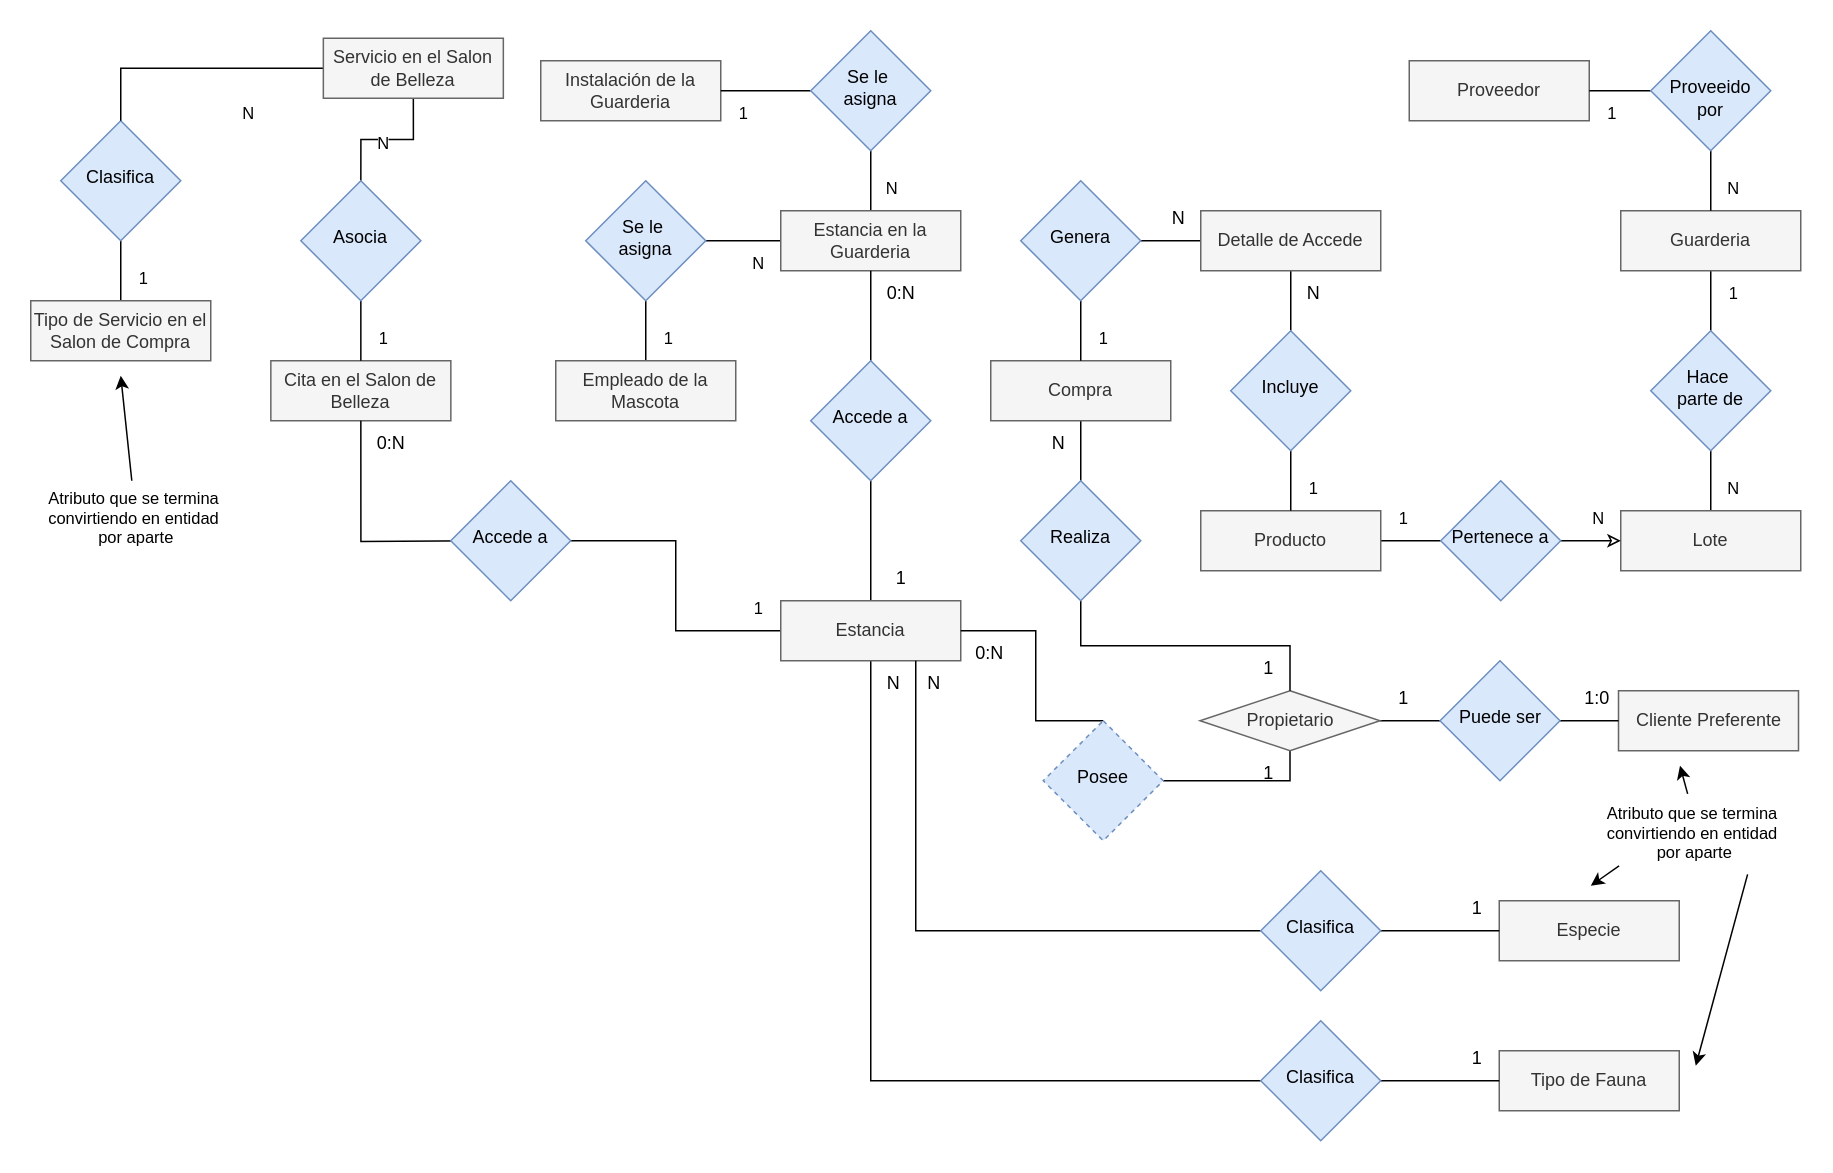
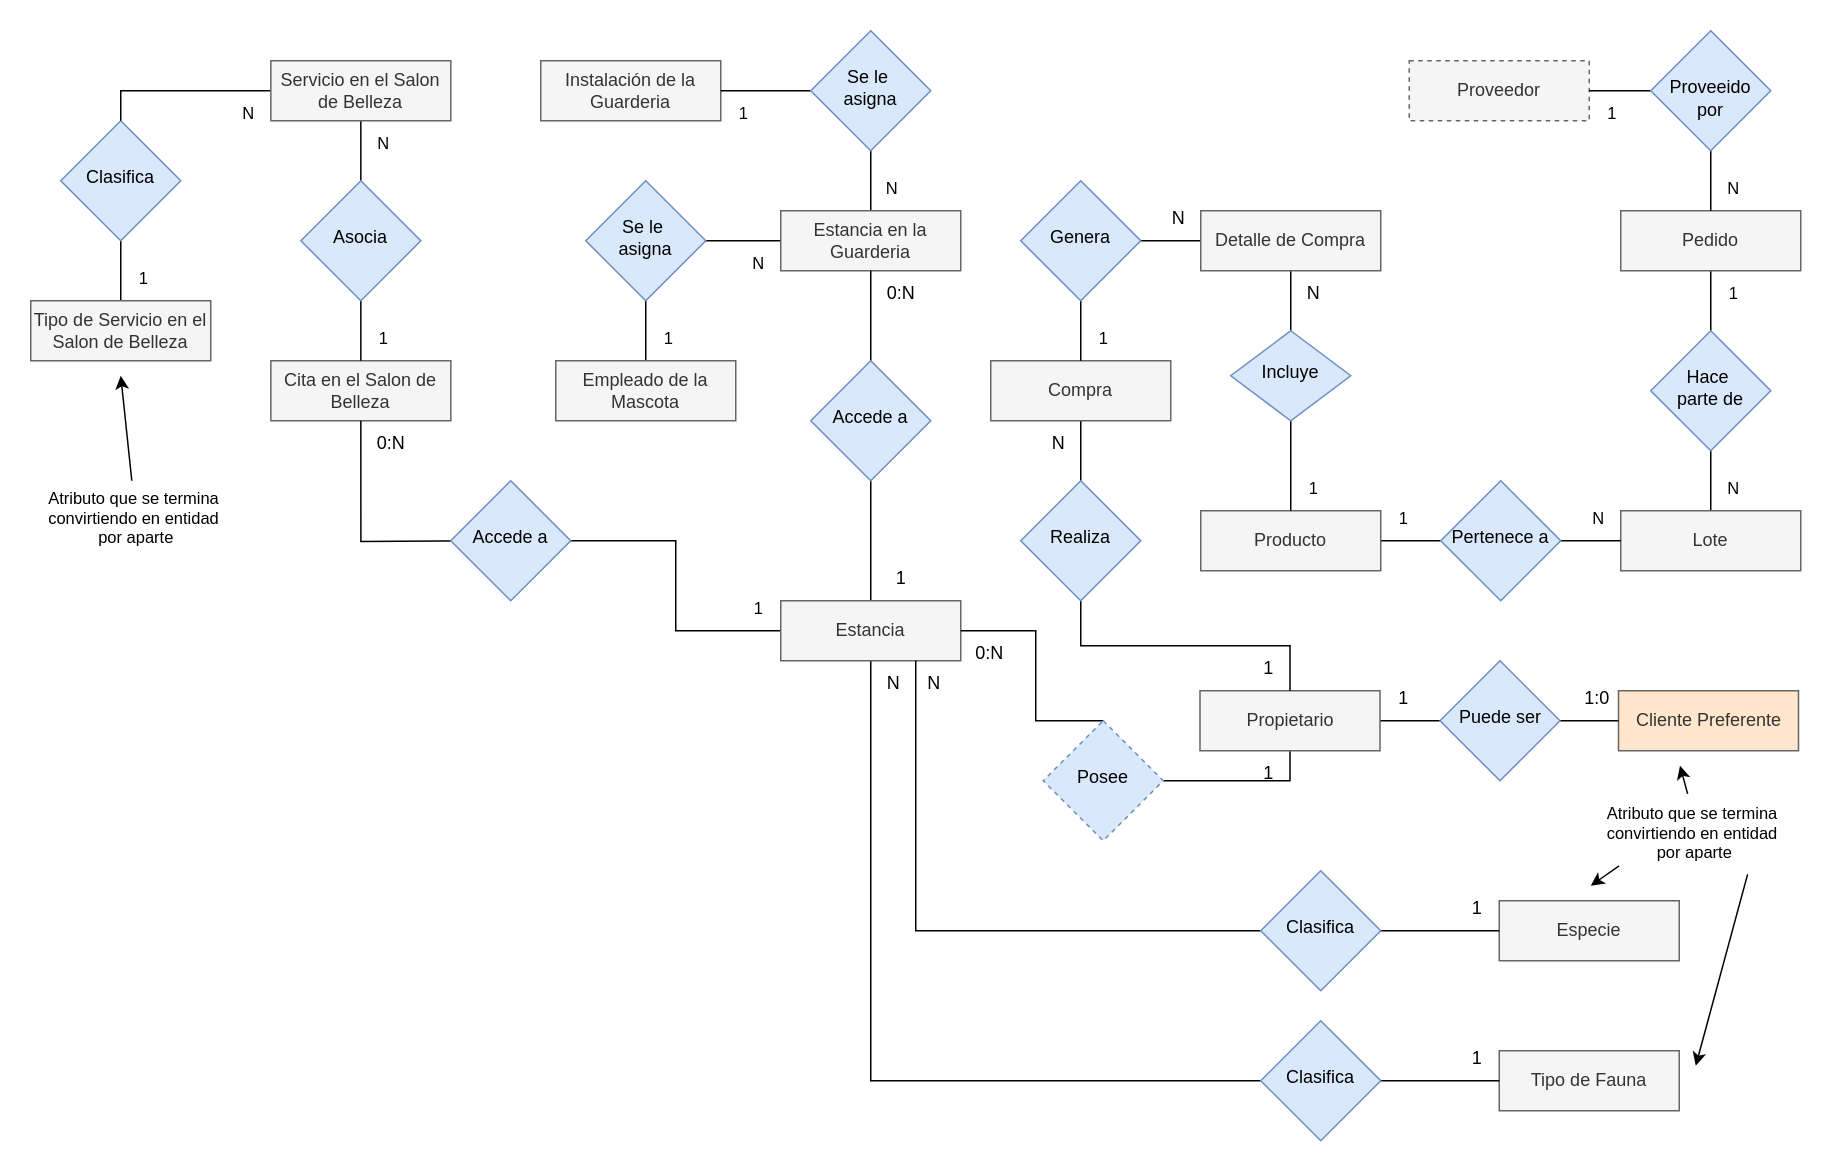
node "Servicio en el Salon de Belleza": moved (413, 68) -> (361, 91)
node "Proveedor": style solid -> dashed
node "Detalle de Accede": label "Detalle de Accede" -> "Detalle de Compra"
node "Guarderia": label "Guarderia" -> "Pedido"
node "Tipo de Servicio en el Salon de Compra": label "Tipo de Servicio en el Salon de Compra" -> "Tipo de Servicio en el Salon de Belleza"
node "Incluye": size 120x120 -> 120x90
edge "Pertenece a" -> "Lote": arrowhead classic -> none
node "Propietario": shape diamond -> rectangle
node "Cliente Preferente": fillcolor #f5f5f5 -> #ffe6cc
